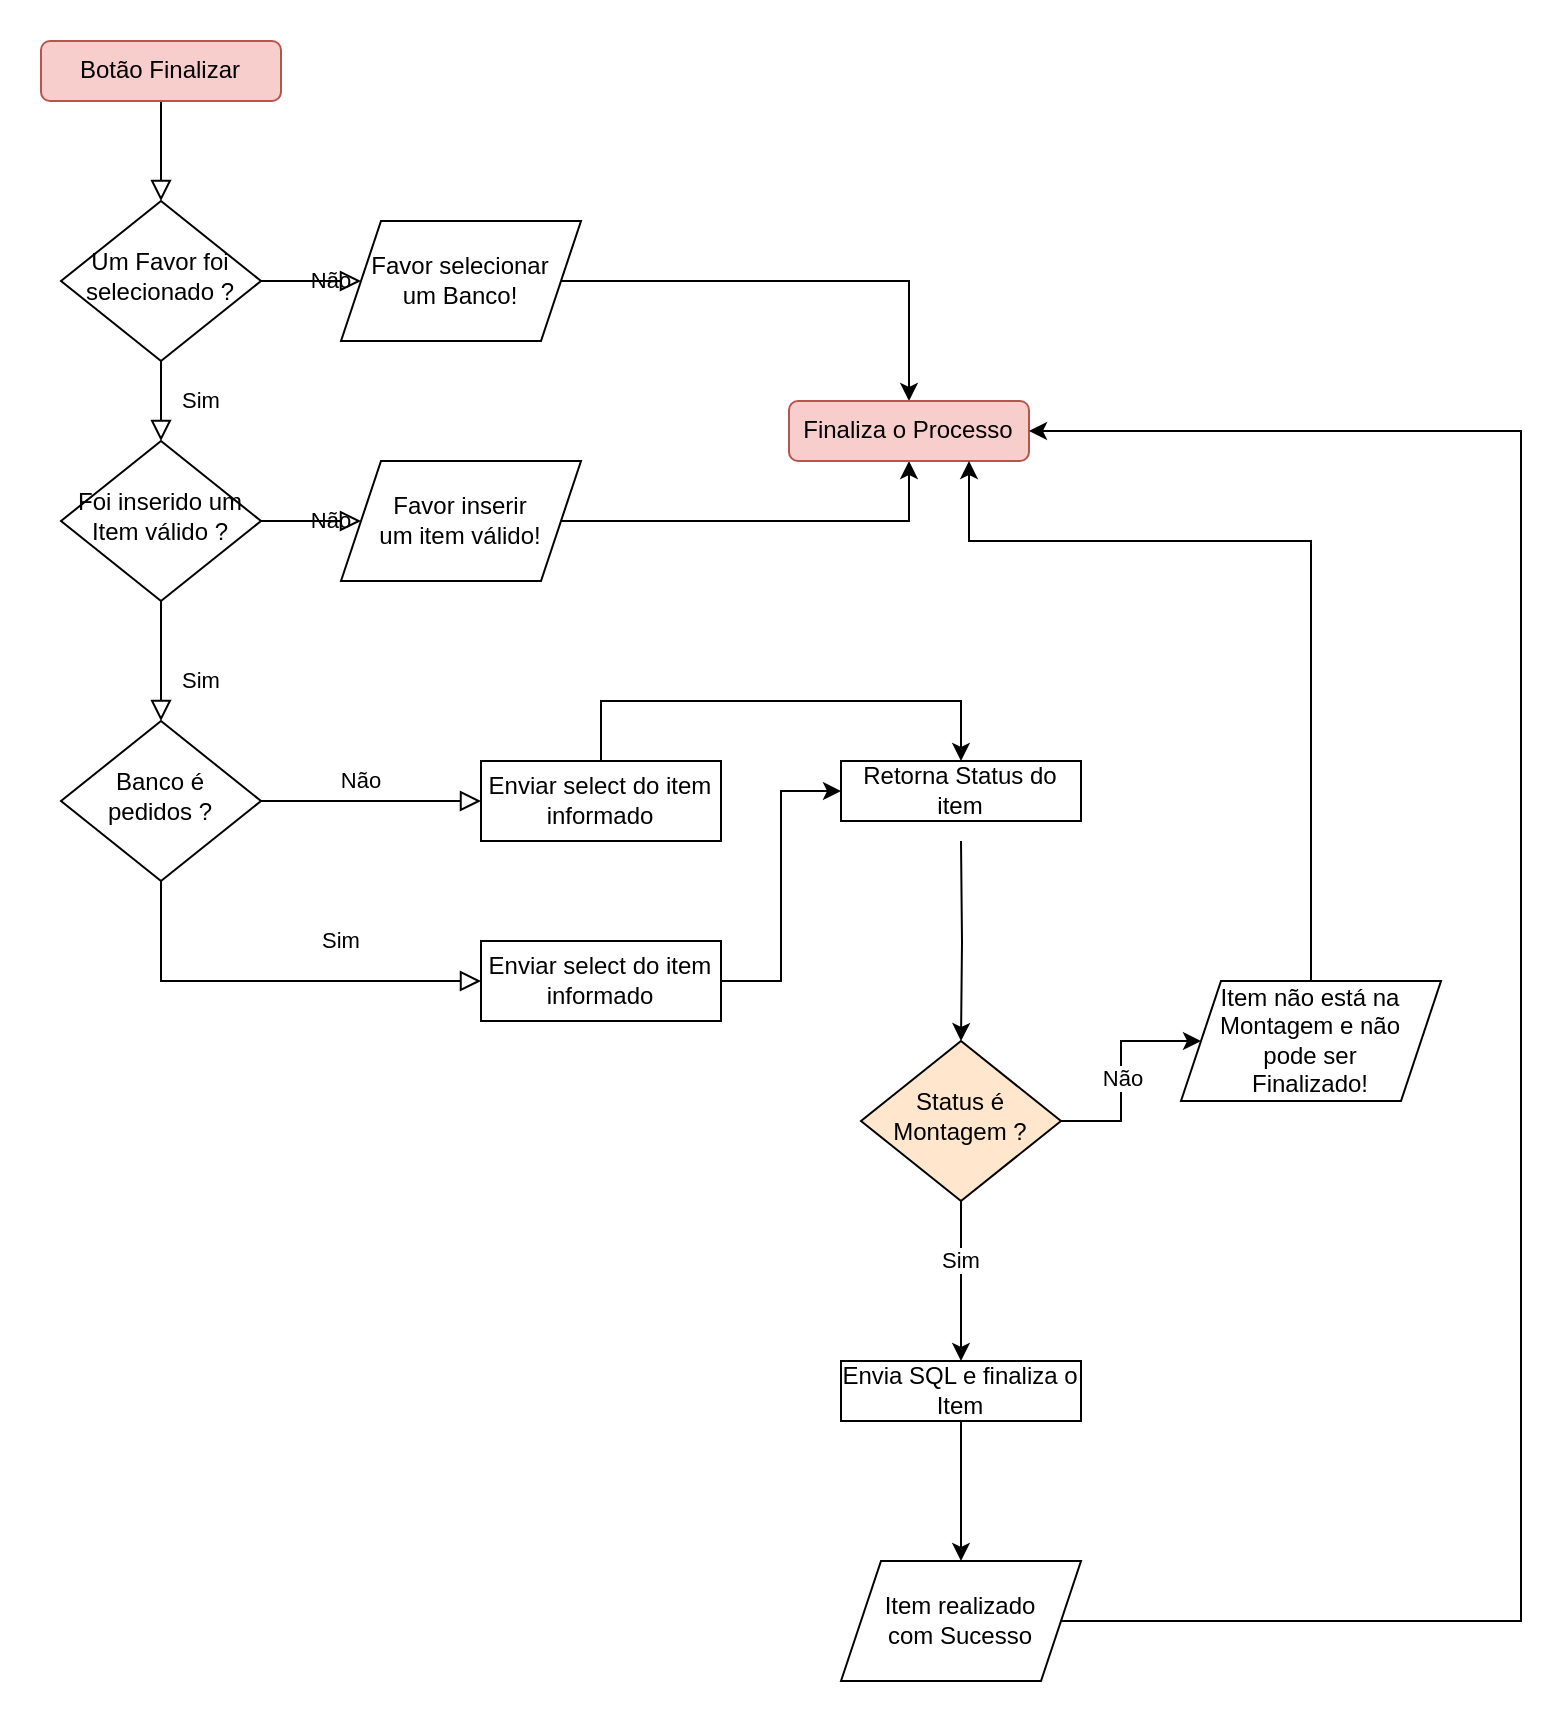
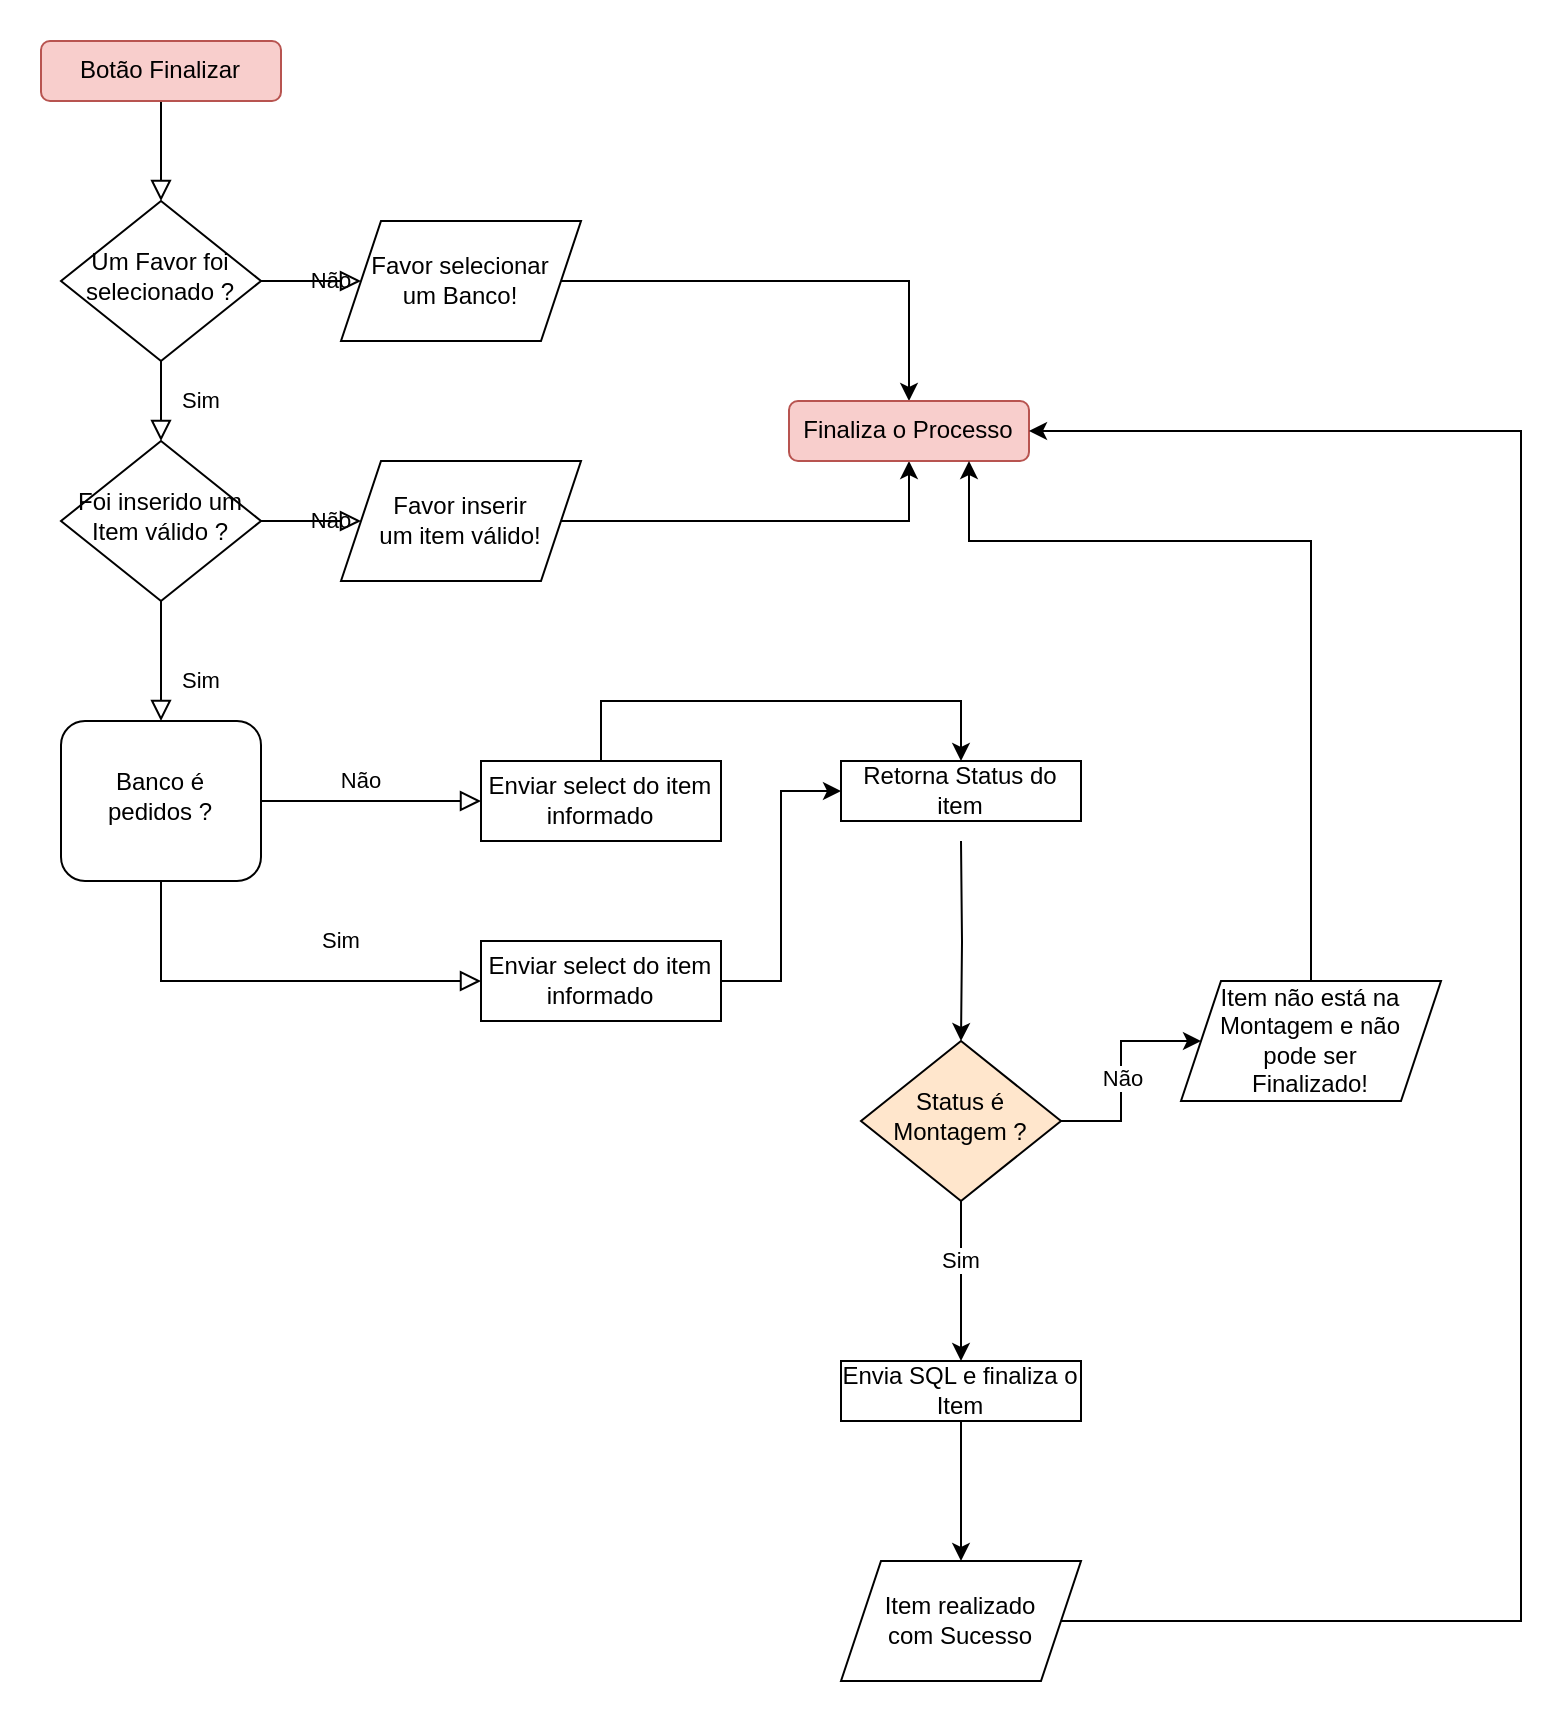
node "Banco é pedidos ?": shape diamond -> rounded rectangle
